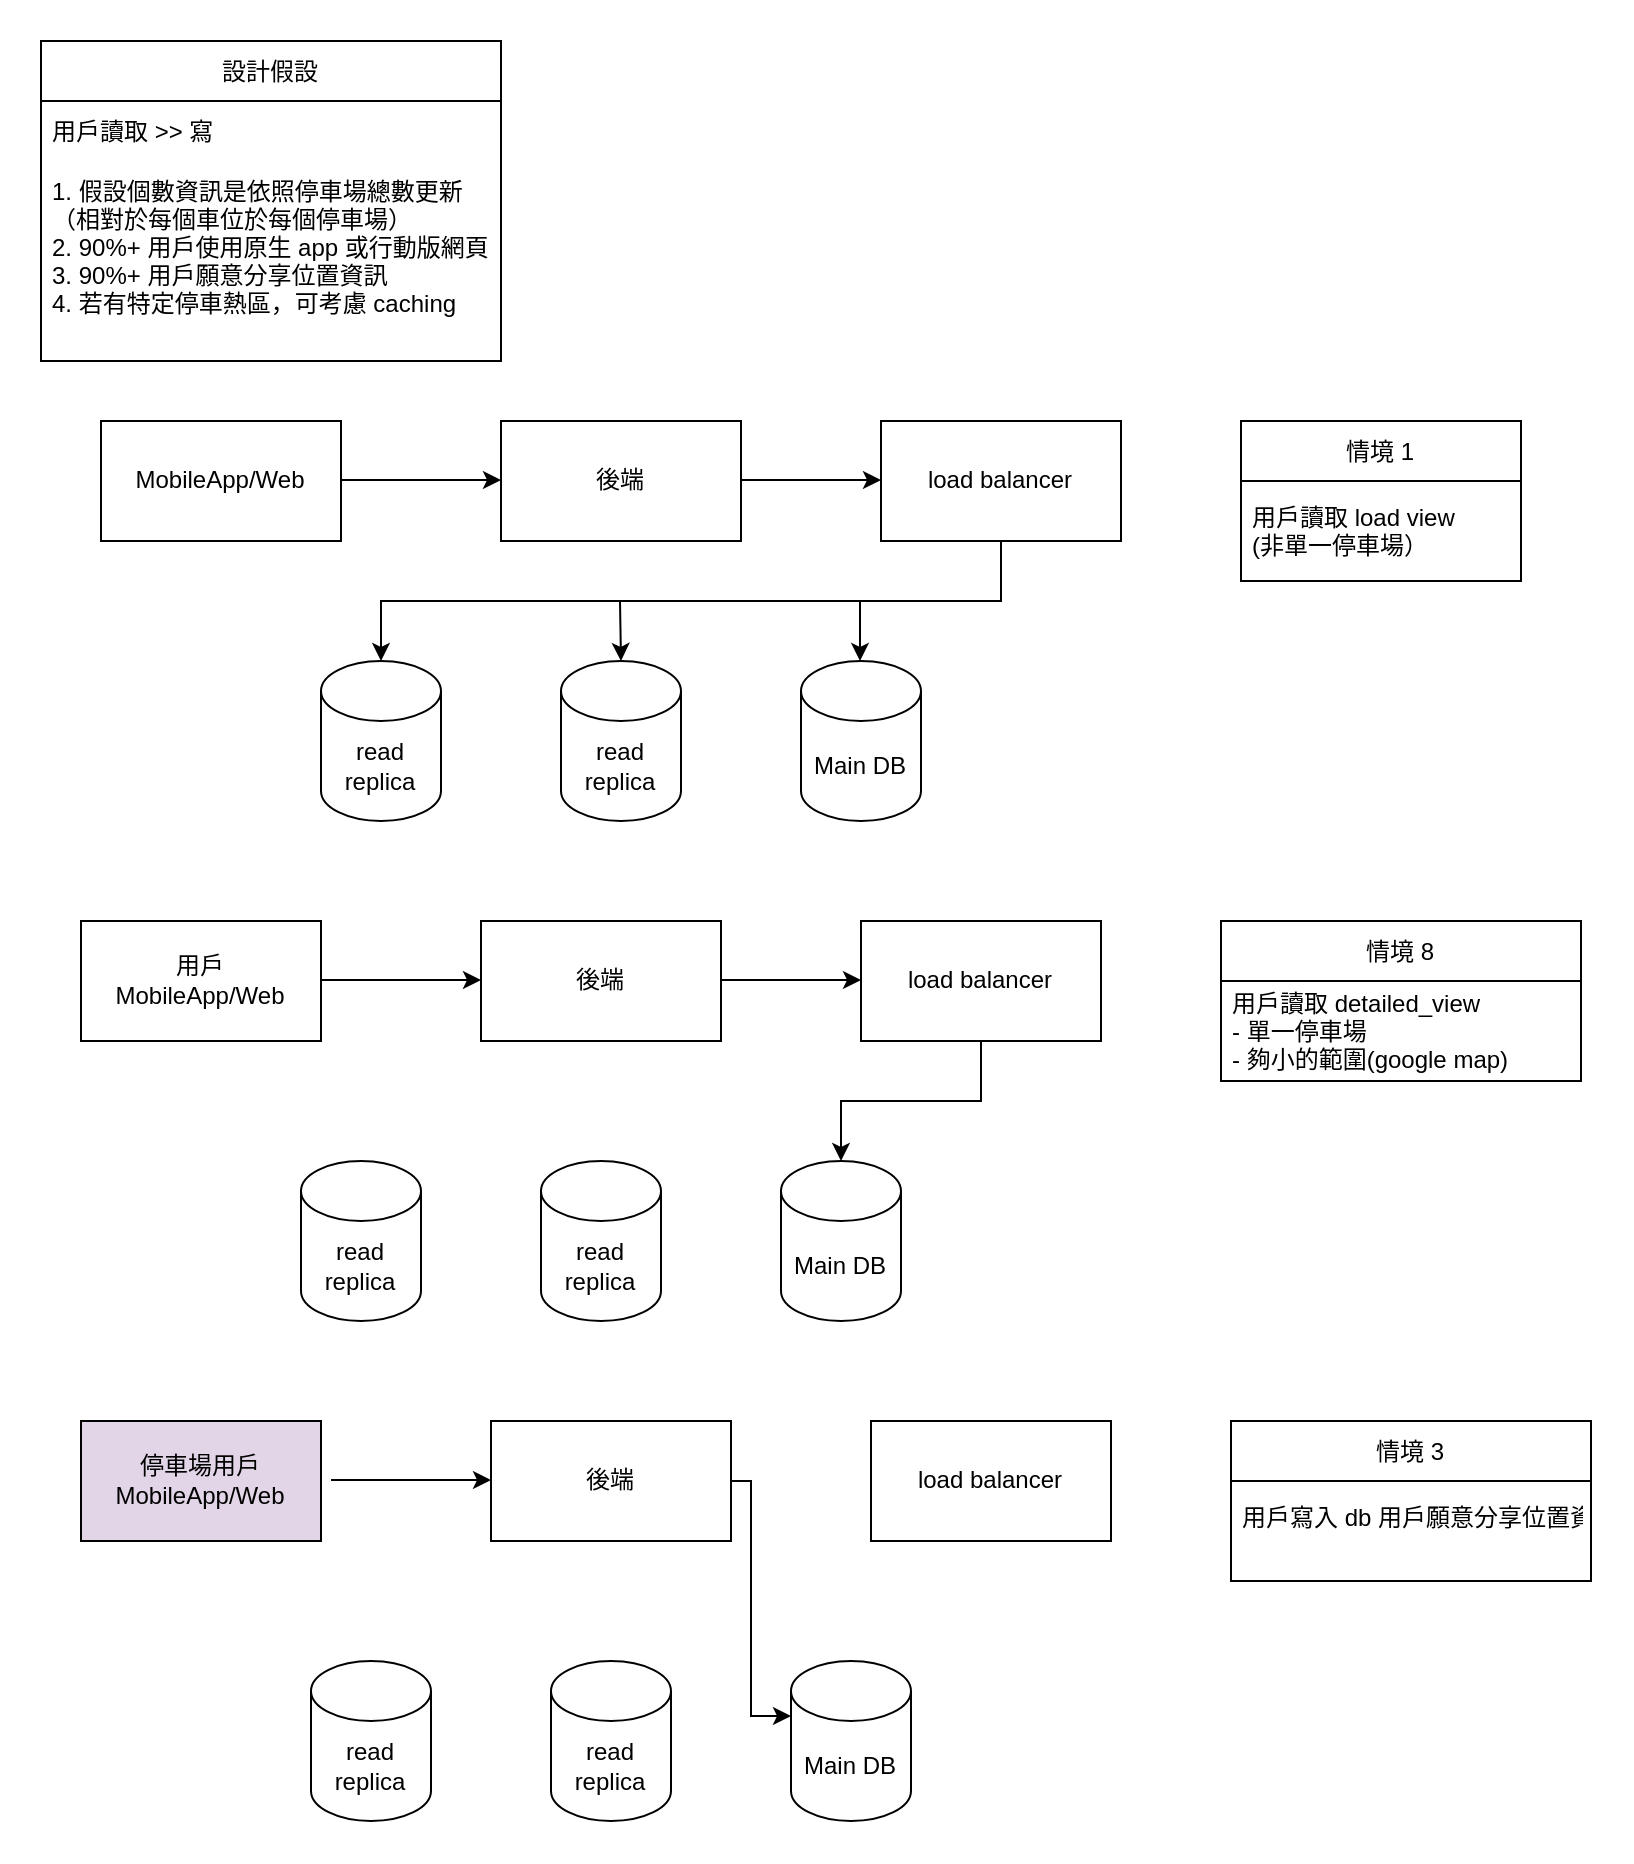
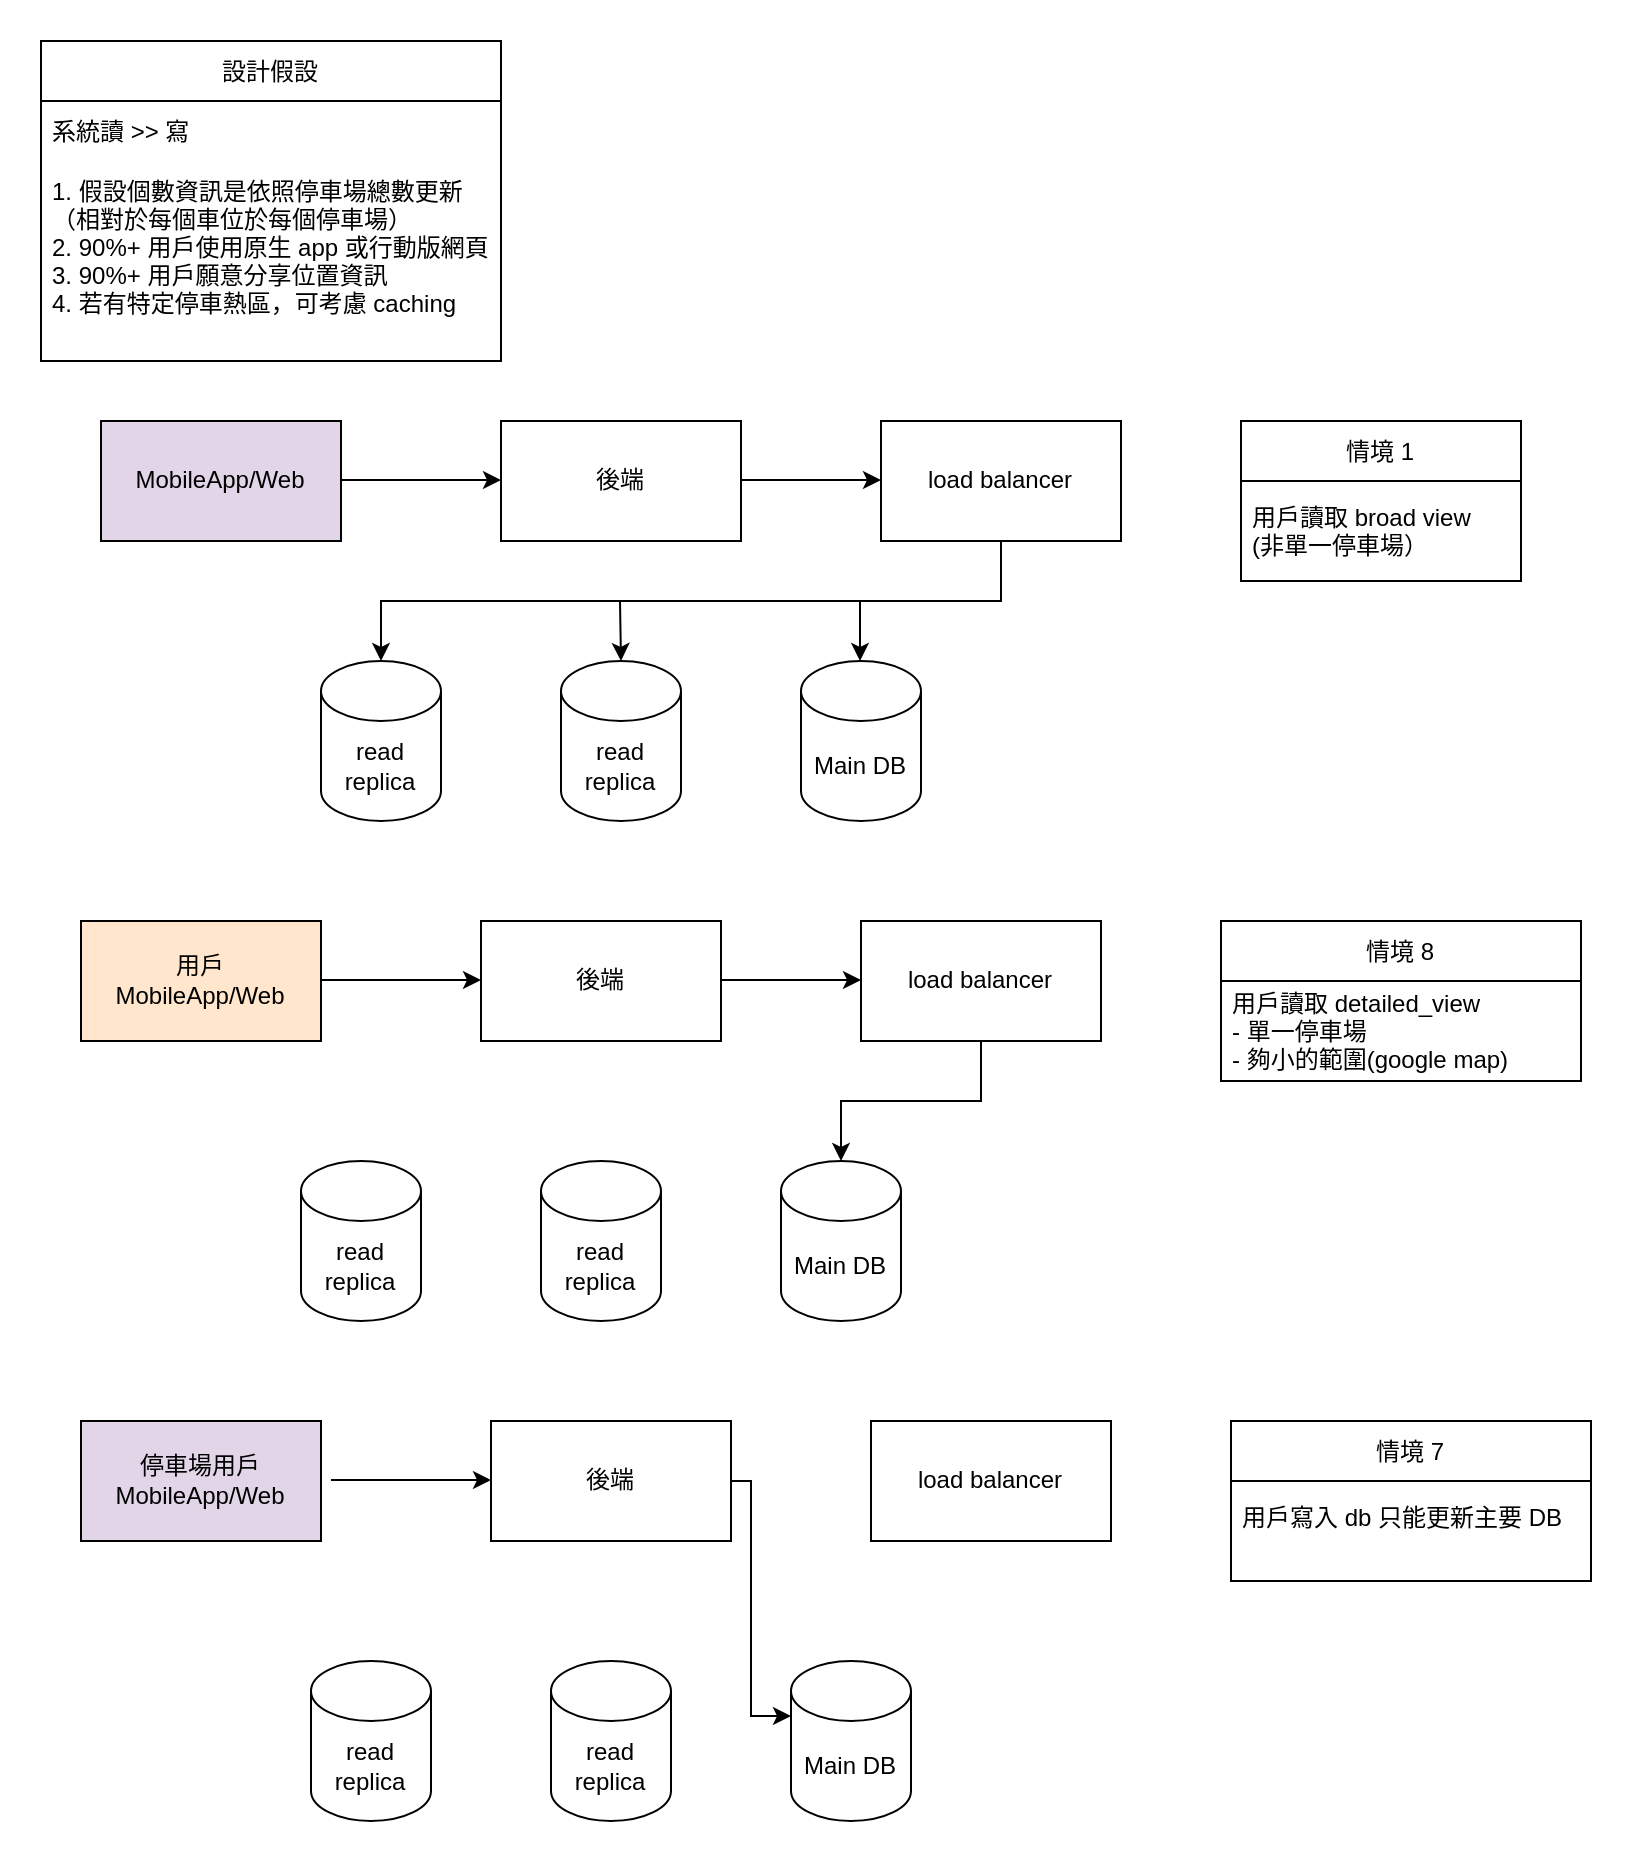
node "用戶讀取 >> 寫": label "用戶讀取 >> 寫" -> "系統讀 >> 寫"
node "MobileApp/Web": fillcolor #ffffff -> #e1d5e7
node "用戶讀取 load view (非單一停車場）": label "用戶讀取 load view (非單一停車場）" -> "用戶讀取 broad view (非單一停車場）"
node "用戶 MobileApp/Web": fillcolor #ffffff -> #ffe6cc
node "情境 3": label "情境 3" -> "情境 7"
node "用戶寫入 db 用戶願意分享位置資訊 DB": label "用戶寫入 db 用戶願意分享位置資訊 DB" -> "用戶寫入 db 只能更新主要 DB"
